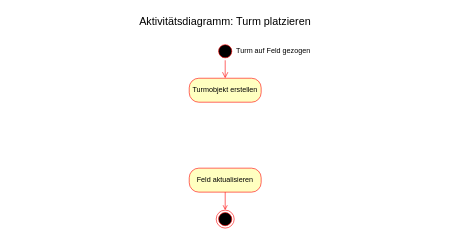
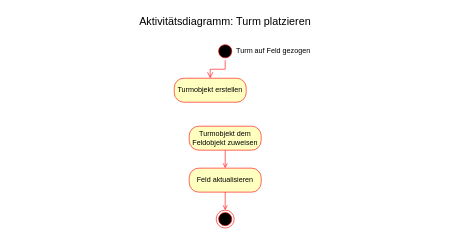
node "Turmobjekt erstellen": moved (225, 90) -> (210, 90)
node "Turmobjekt dem Feldobjekt zuweisen": added
edge "Turmobjekt dem Feldobjekt zuweisen" -> "Feld aktualisieren": added
